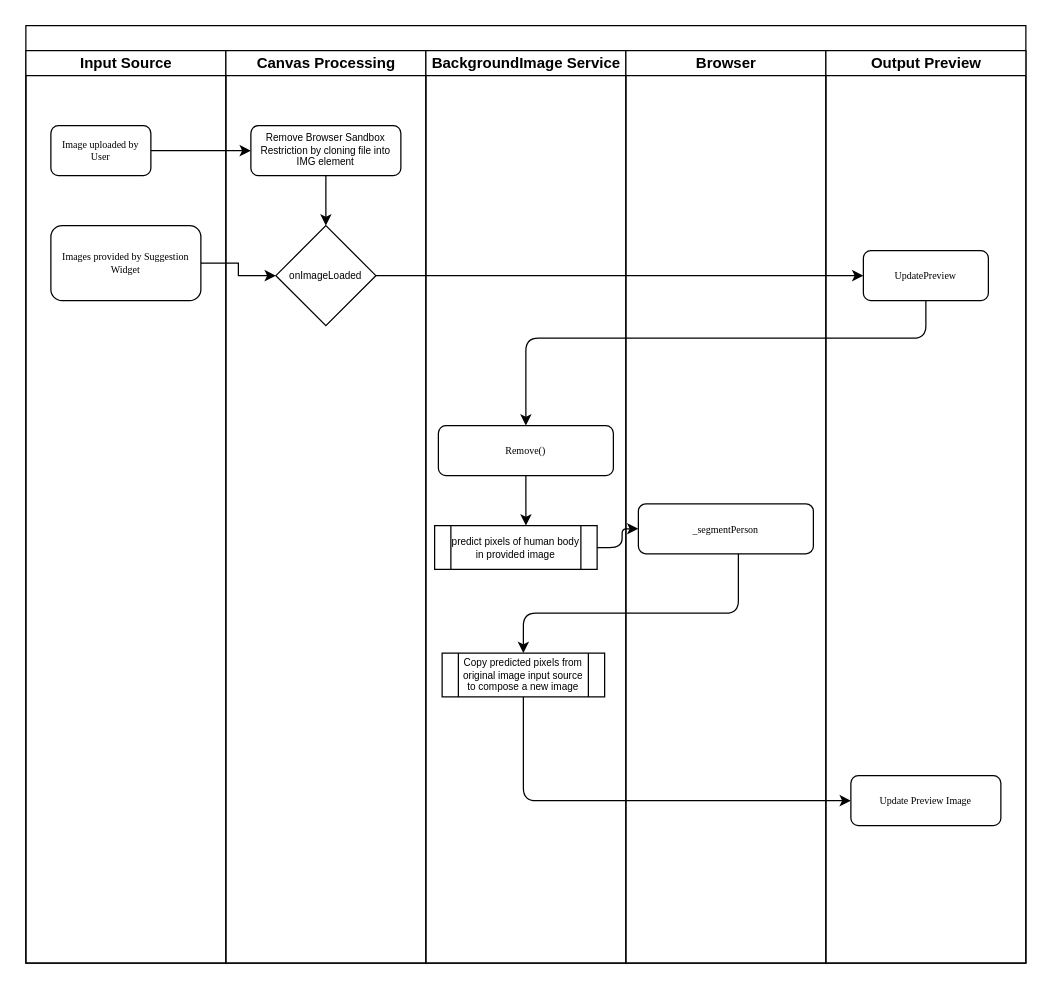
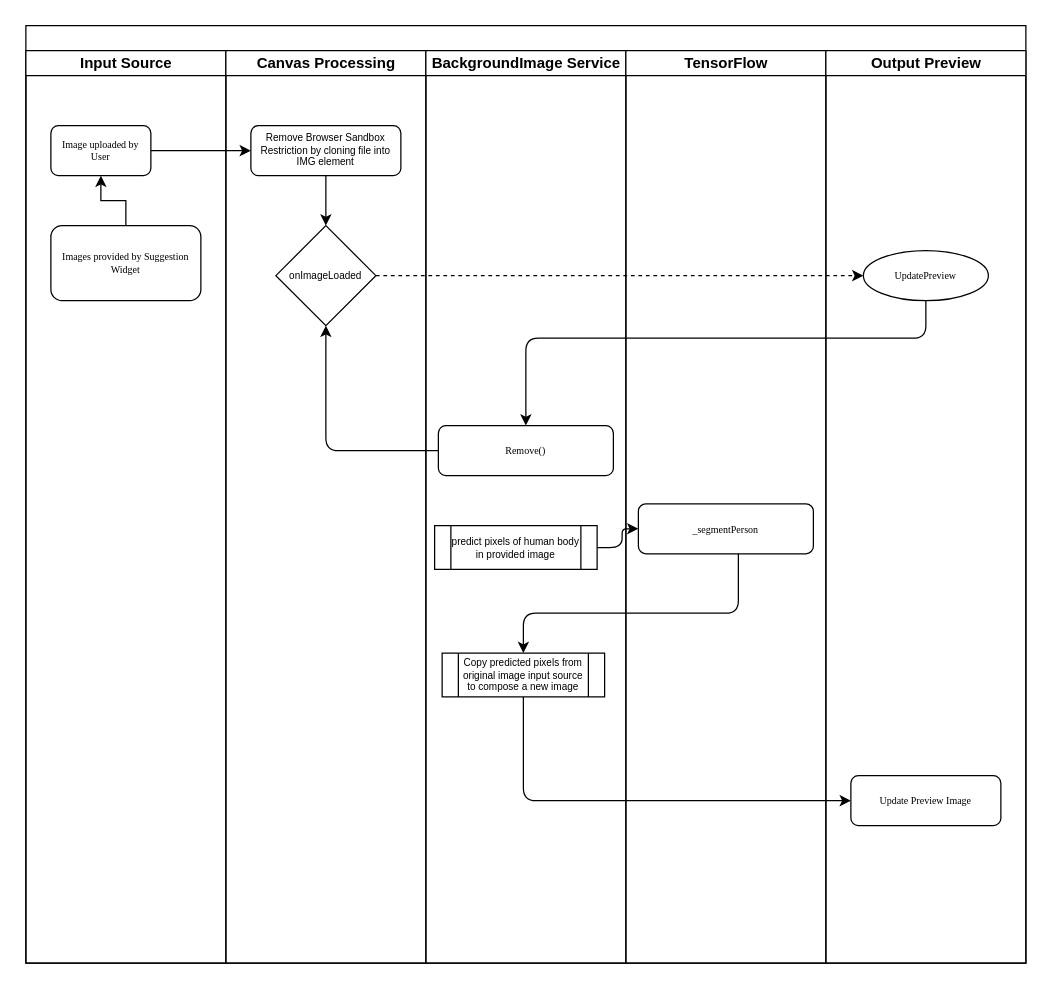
node "Browser": label "Browser" -> "TensorFlow"
edge "Images provided by Suggestion Widget" -> "onImageLoaded": now "Images provided by Suggestion Widget" -> "Image uploaded by User"
edge "onImageLoaded" -> "UpdatePreview": style solid -> dashed
node "UpdatePreview": shape rounded rectangle -> ellipse
edge "Remove()" -> "predict pixels of human body in provided image": now "Remove()" -> "onImageLoaded"
